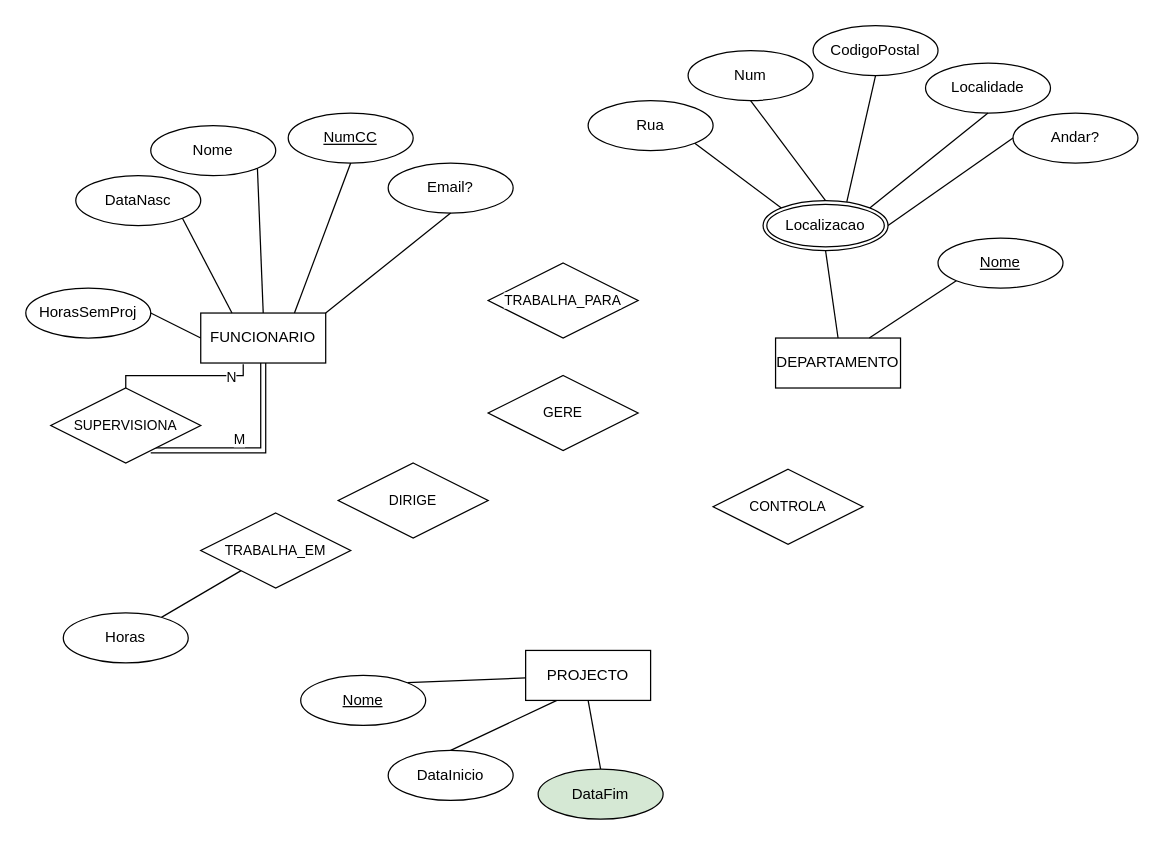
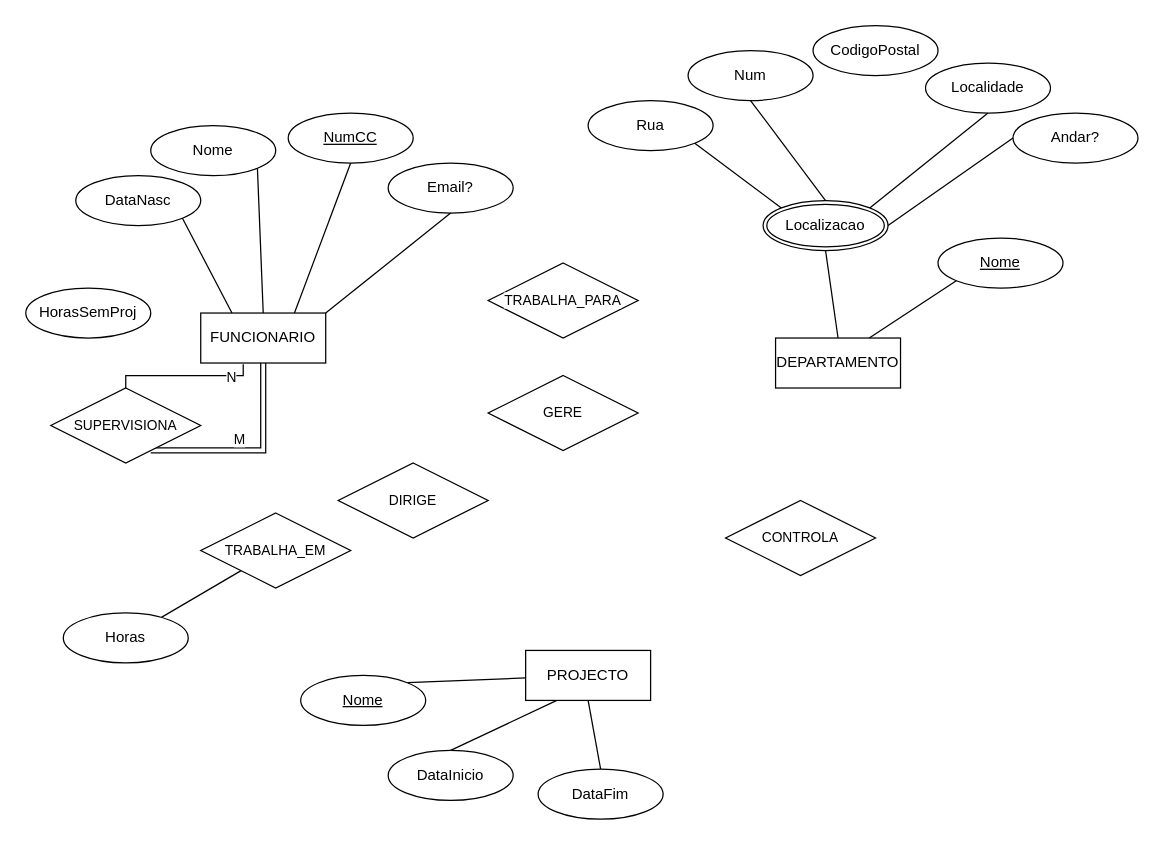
edge "CodigoPostal" -- "Localizacao": removed
edge "HorasSemProj" -- "FUNCIONARIO": removed
node "CONTROLA": moved (788, 507) -> (801, 538)
node "DataFim": fillcolor #d5e8d4 -> #ffffff
